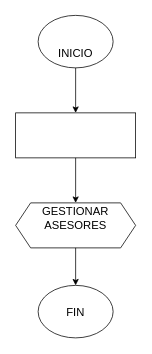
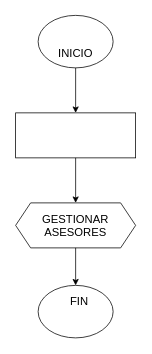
node "GESTIONAR ASESORES": moved (75, 218) -> (75, 225)
node "FIN": moved (75, 312) -> (79, 300)
